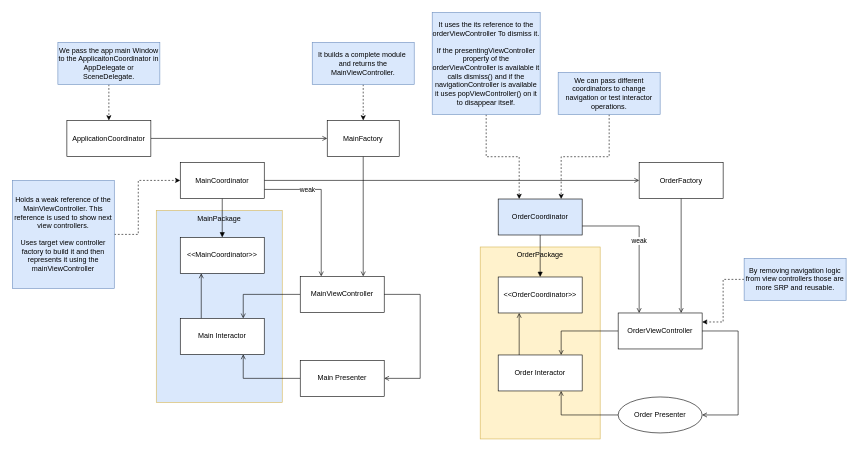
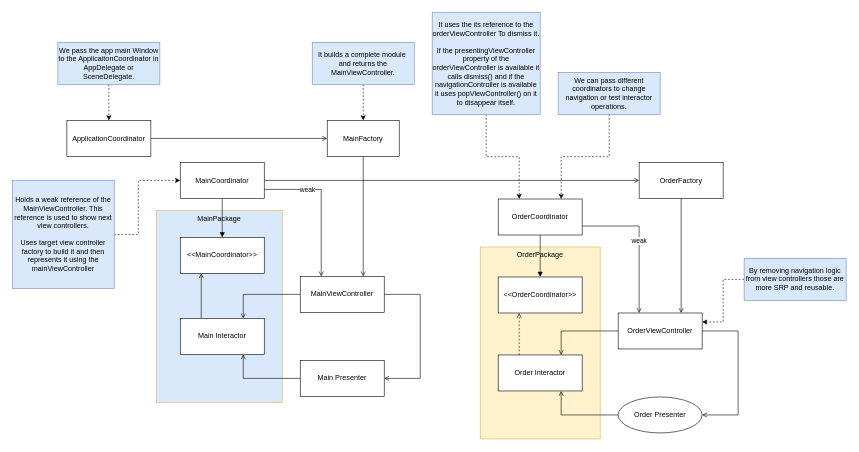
node "OrderCoordinator": fillcolor #dae8fc -> #ffffff
edge "Order Interactor" -> "<<OrderCoordinator>>": style solid -> dashed
